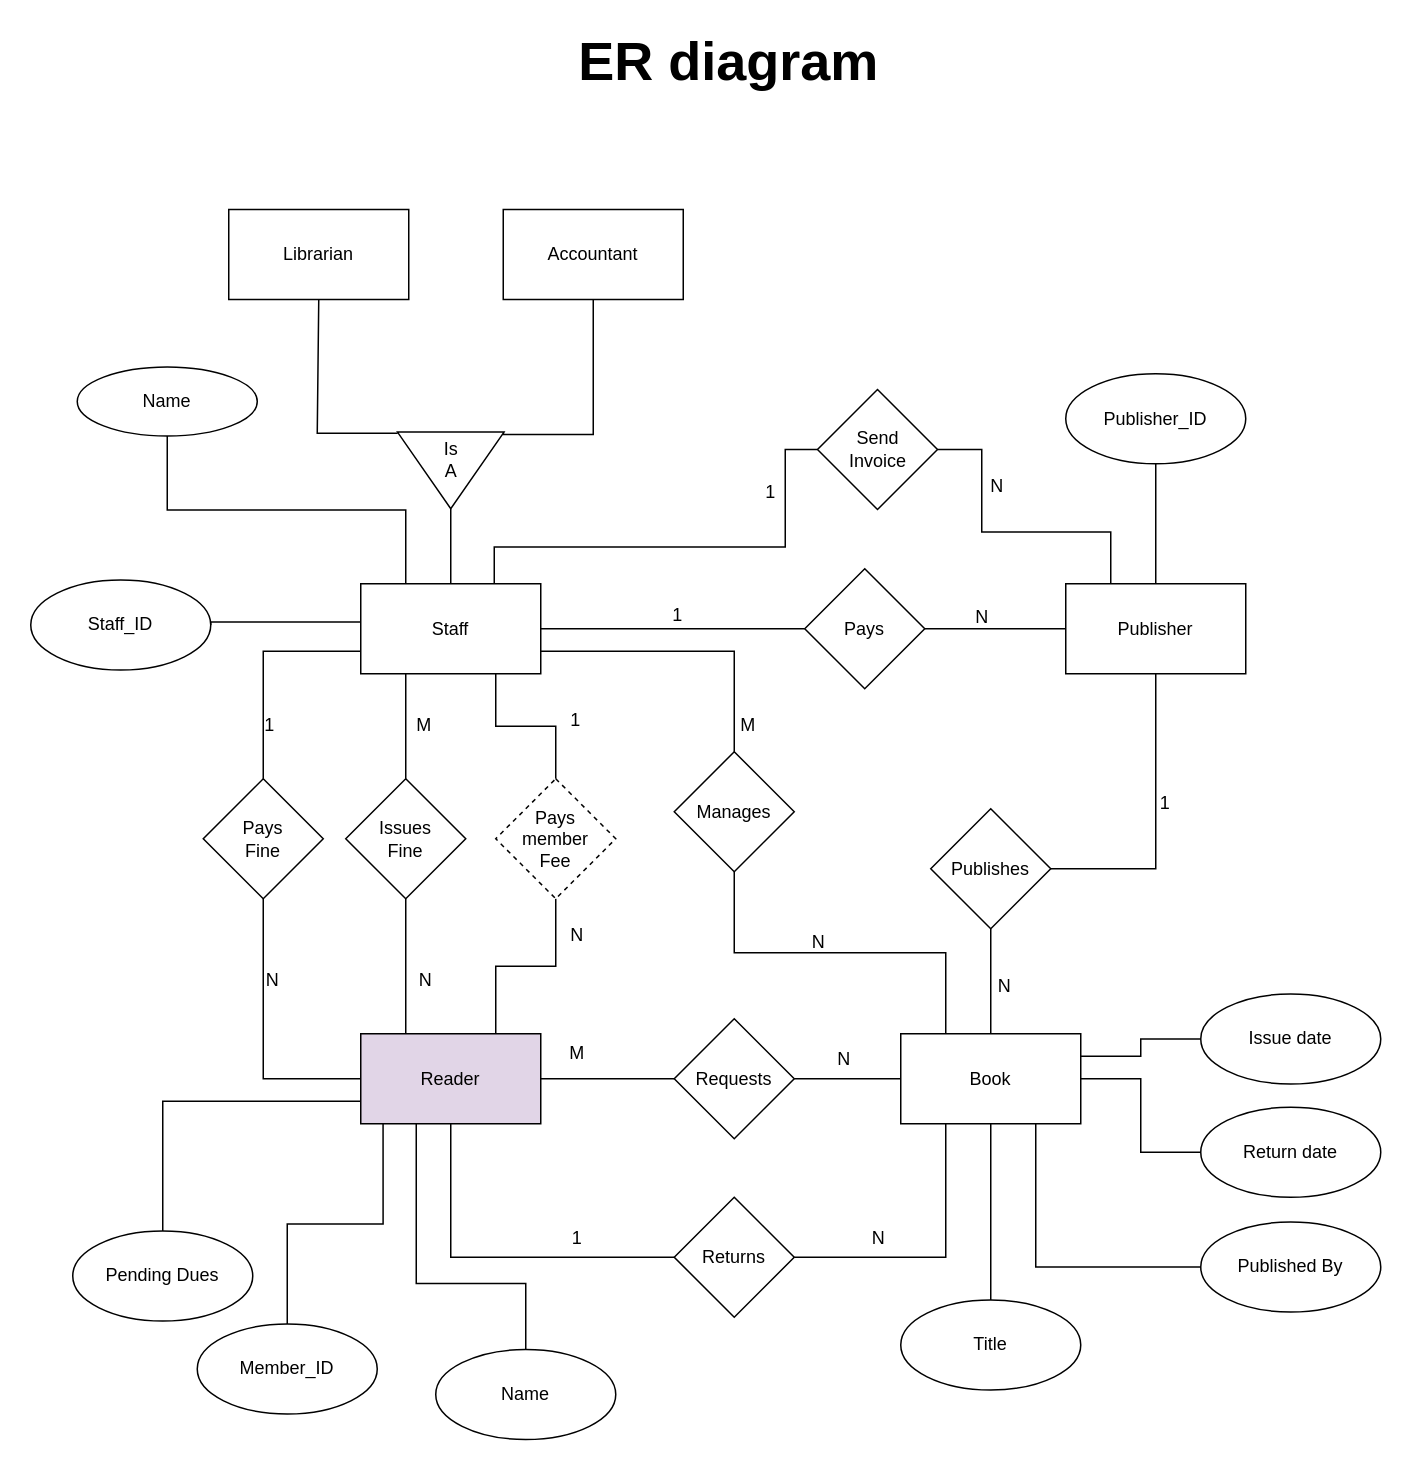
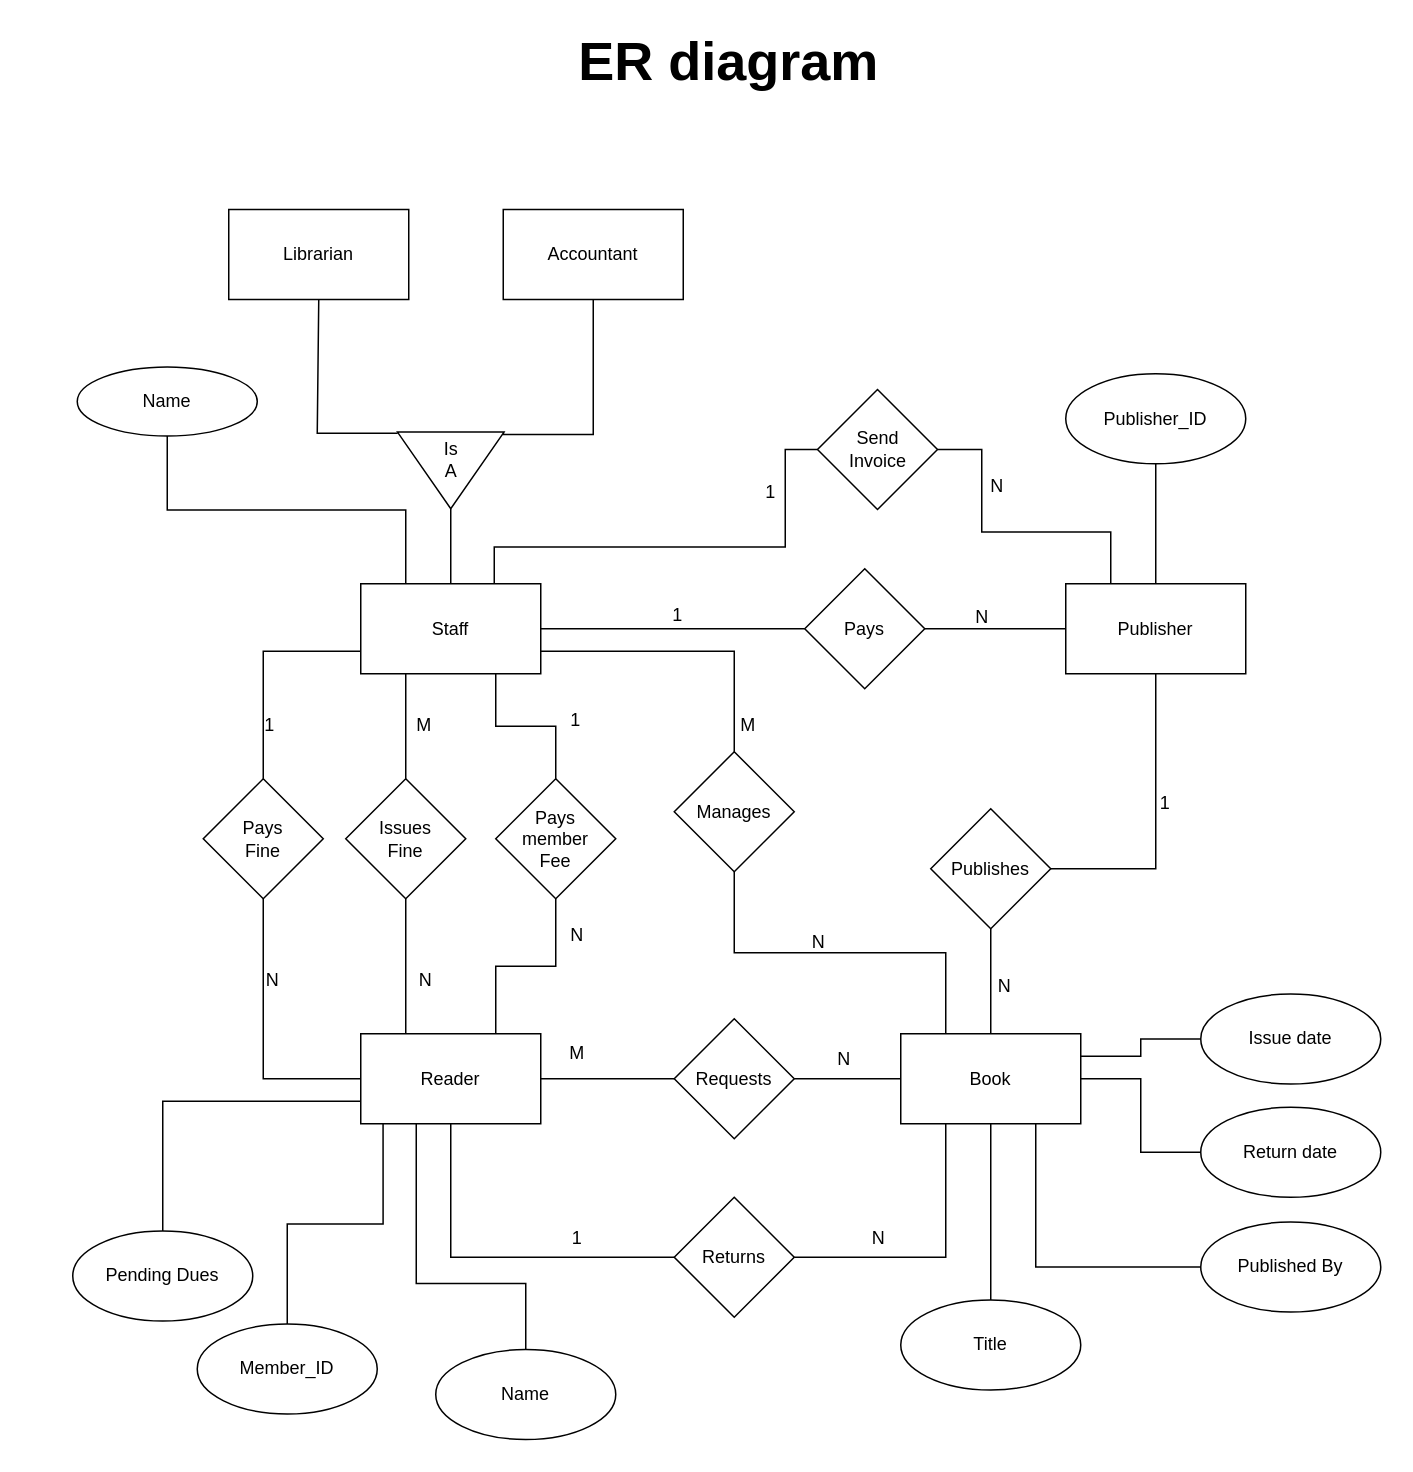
edge "Staff_ID" -- "Staff": removed
node "Staff_ID": removed
node "Pays member Fee": style dashed -> solid
node "Reader": fillcolor #e1d5e7 -> #ffffff
